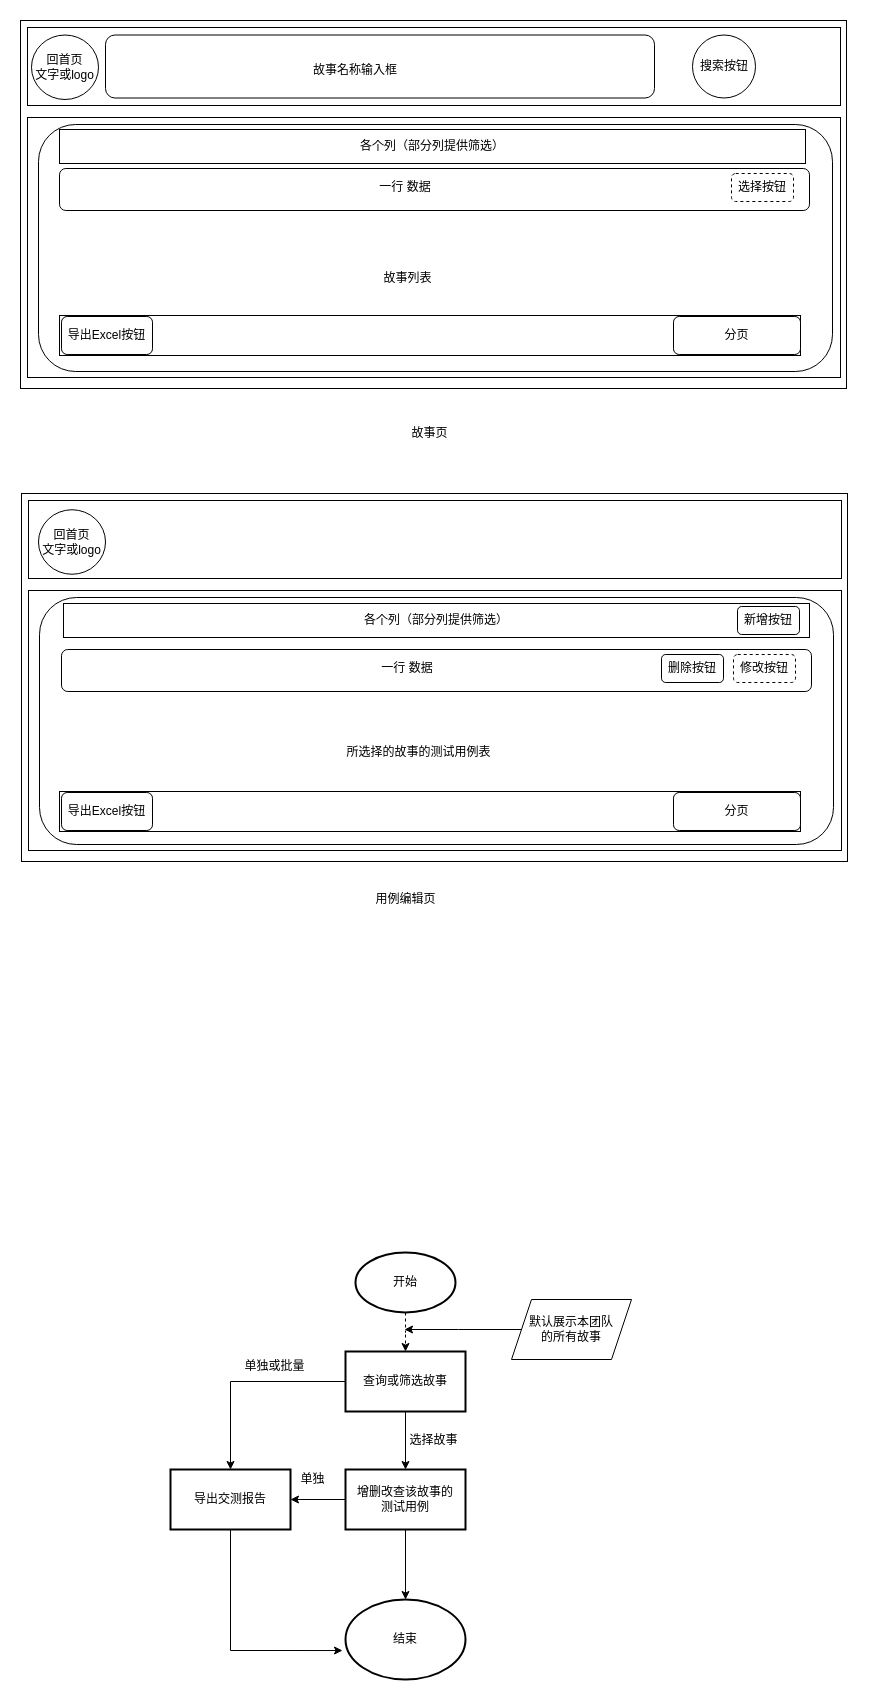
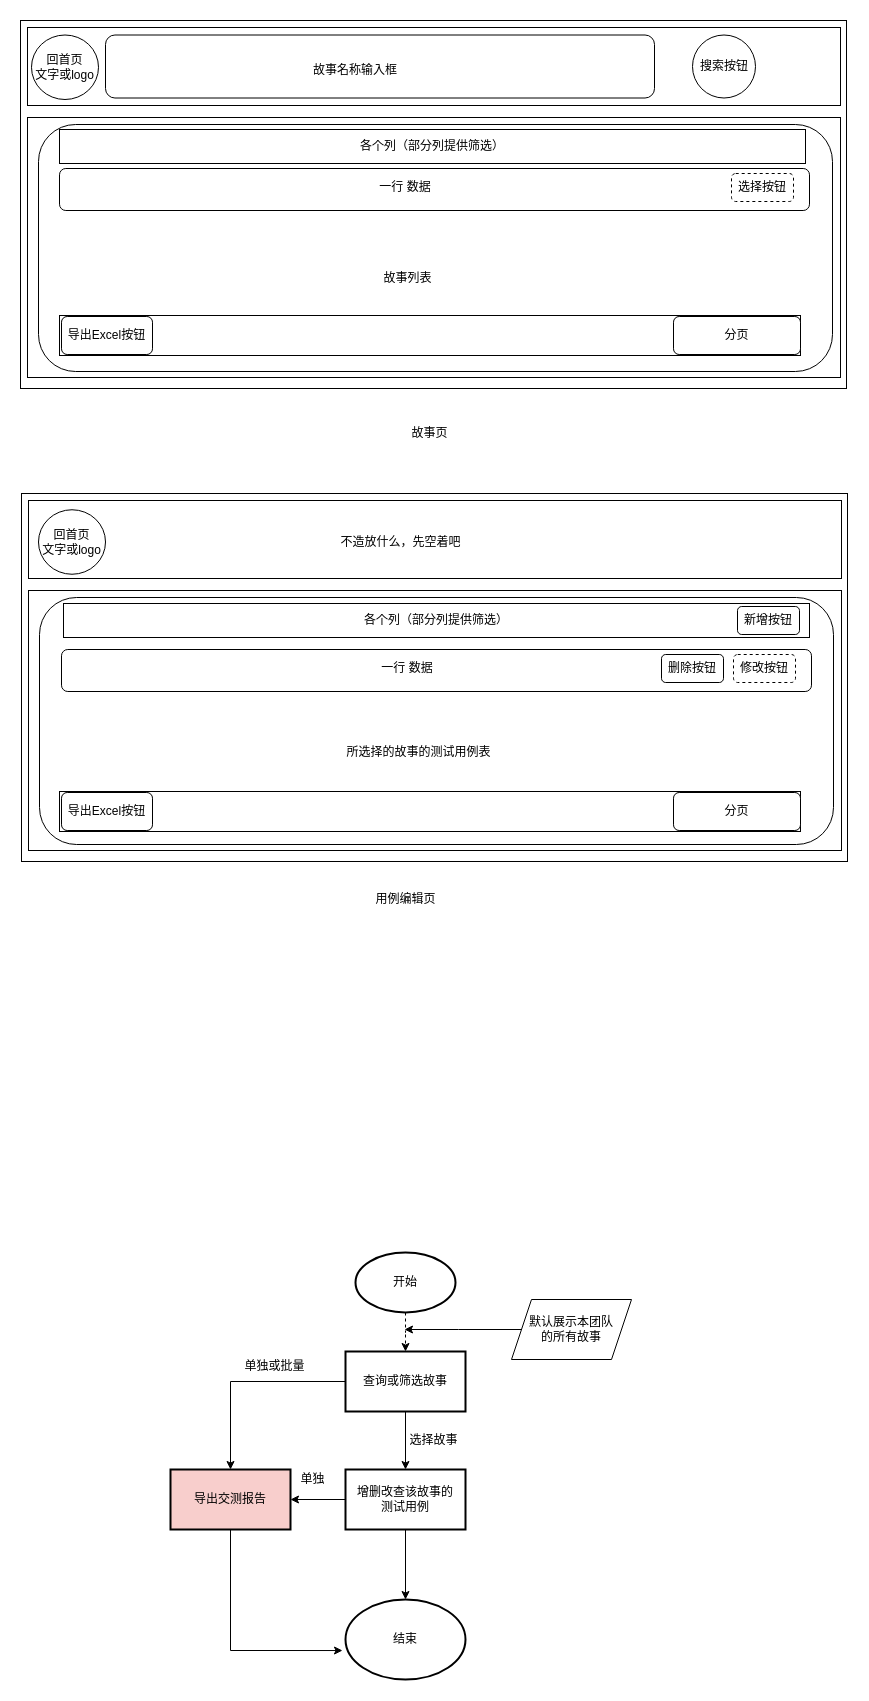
node "不造放什么，先空着吧": added
node "导出交测报告": fillcolor #ffffff -> #f8cecc
